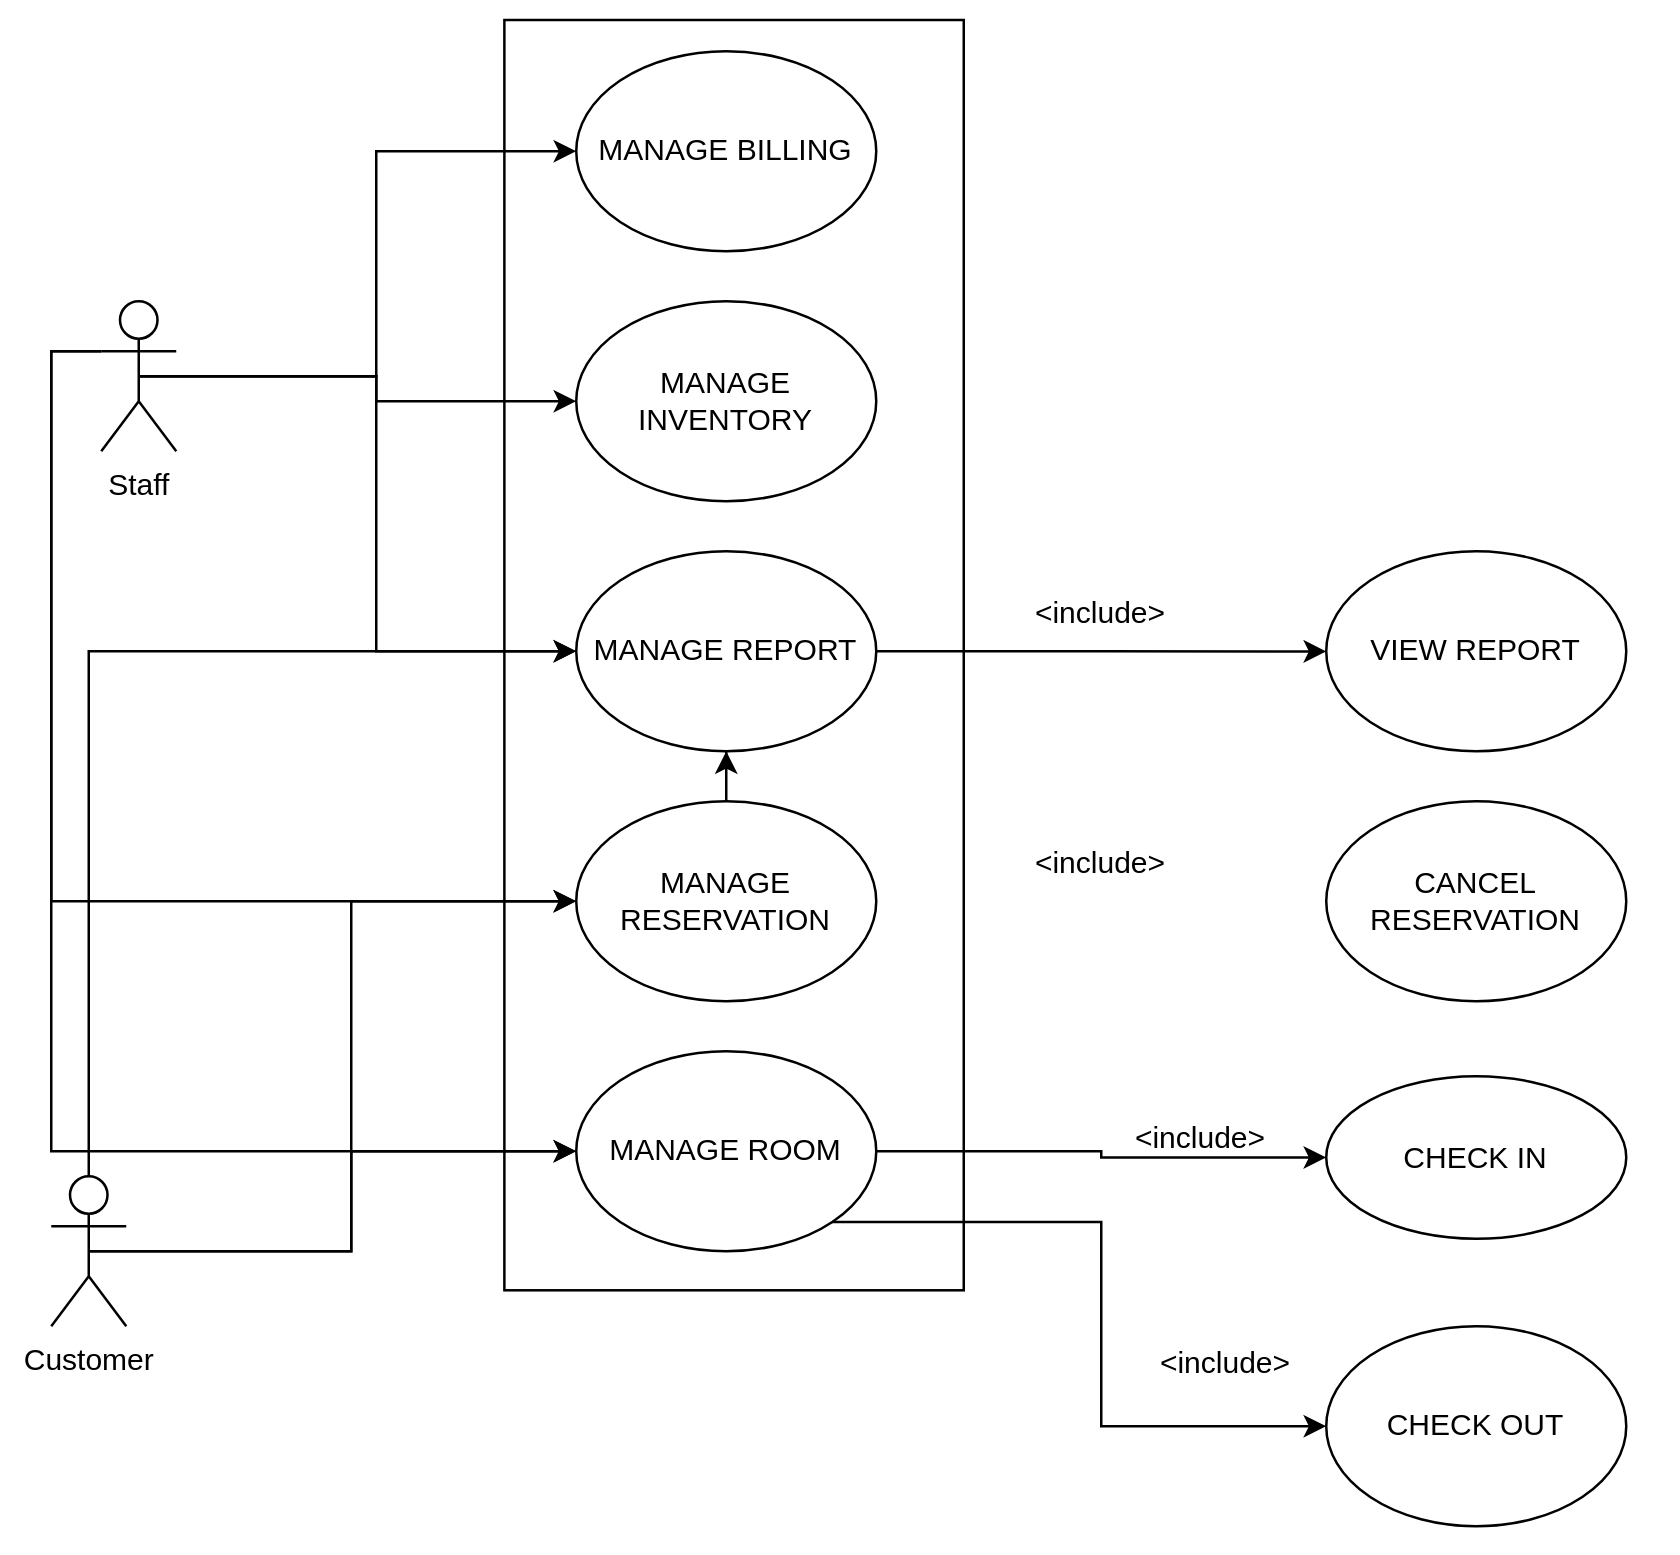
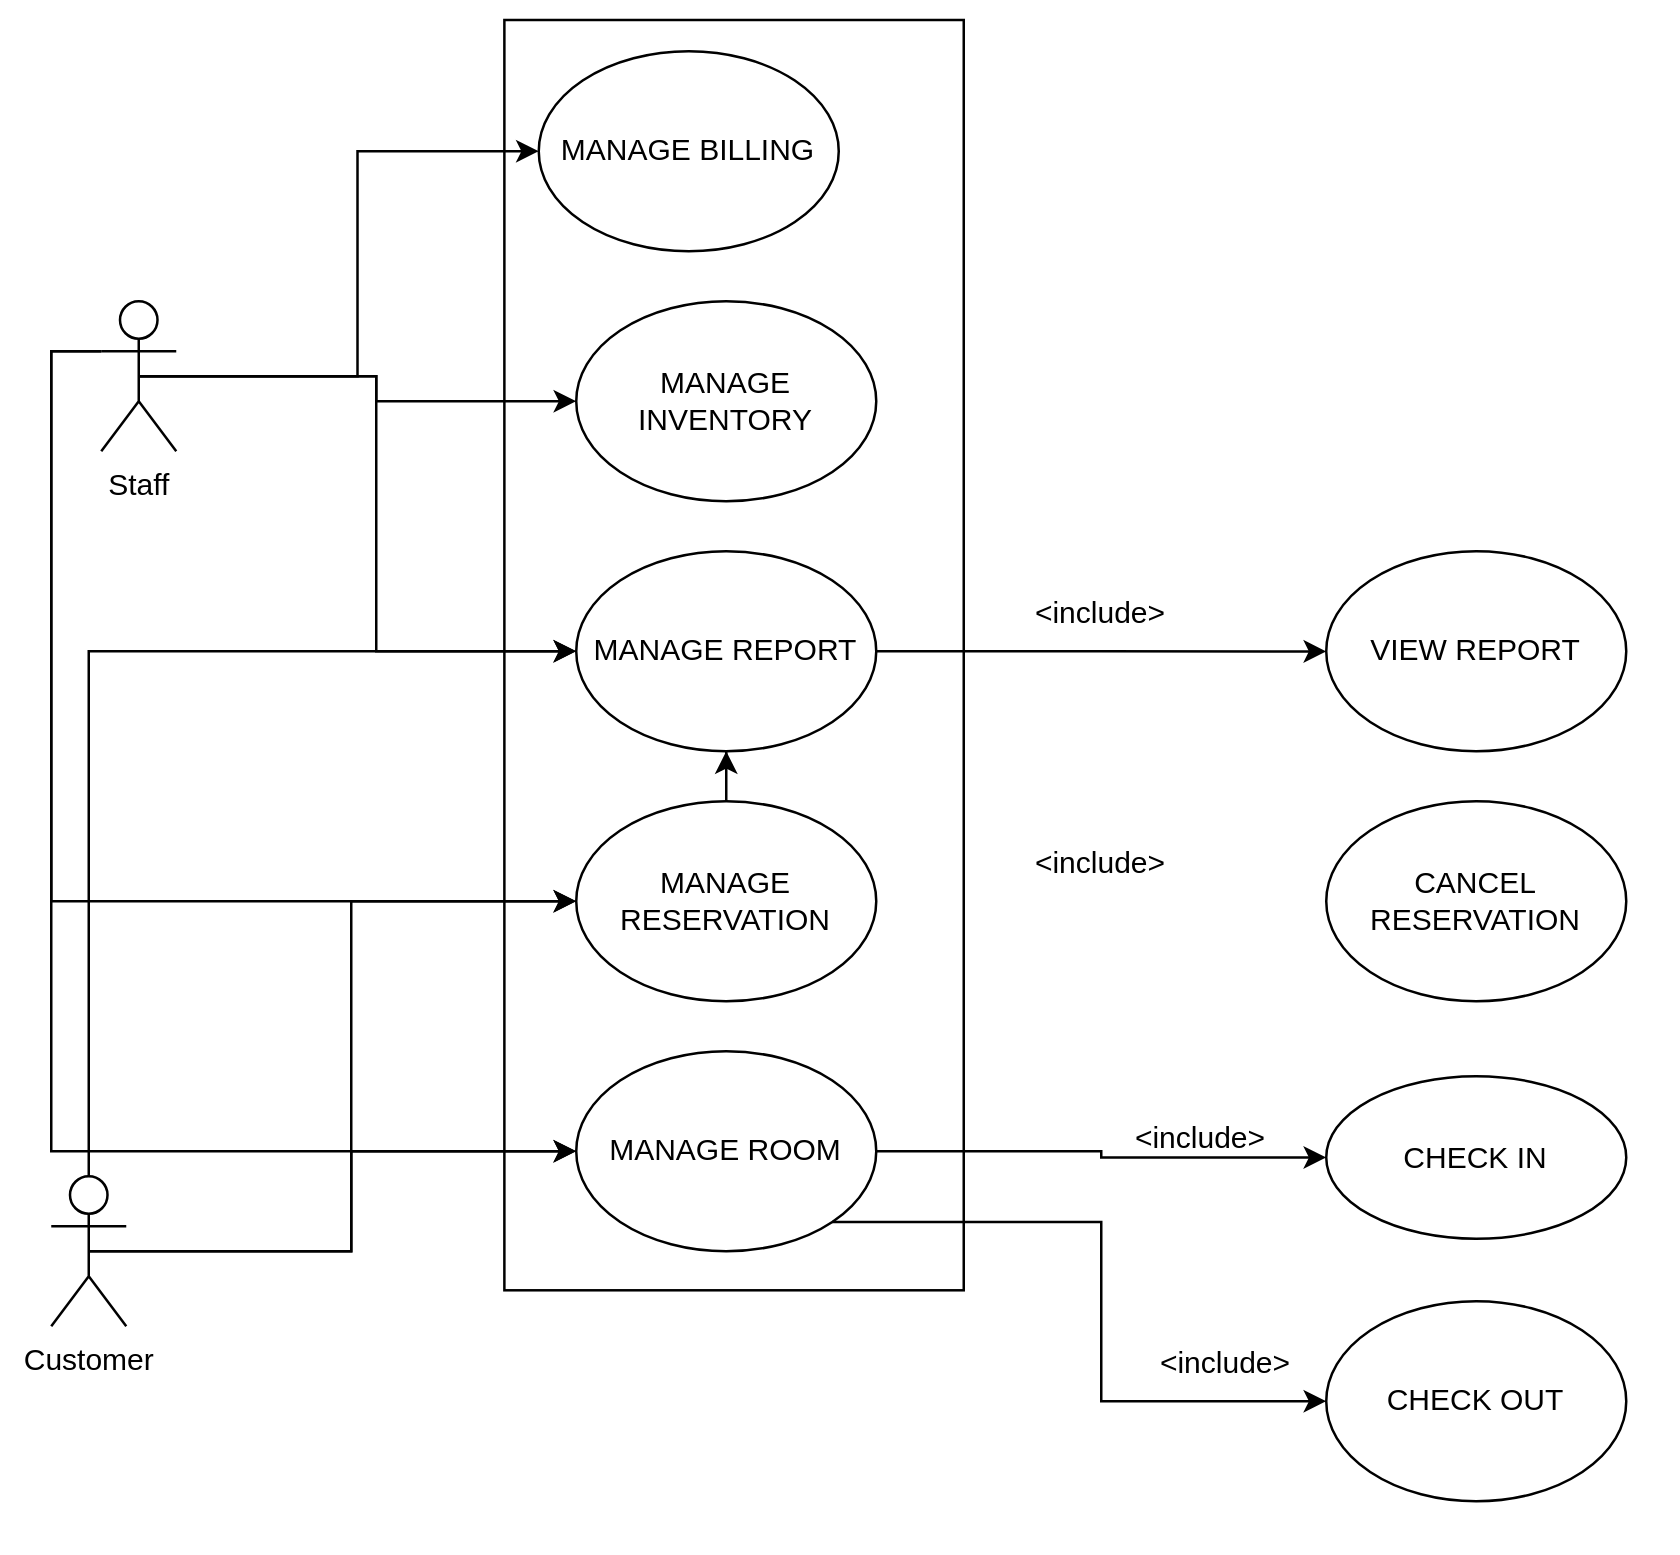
node "MANAGE BILLING": moved (726, 151) -> (689, 151)
node "CHECK OUT": moved (1476, 1426) -> (1476, 1401)
